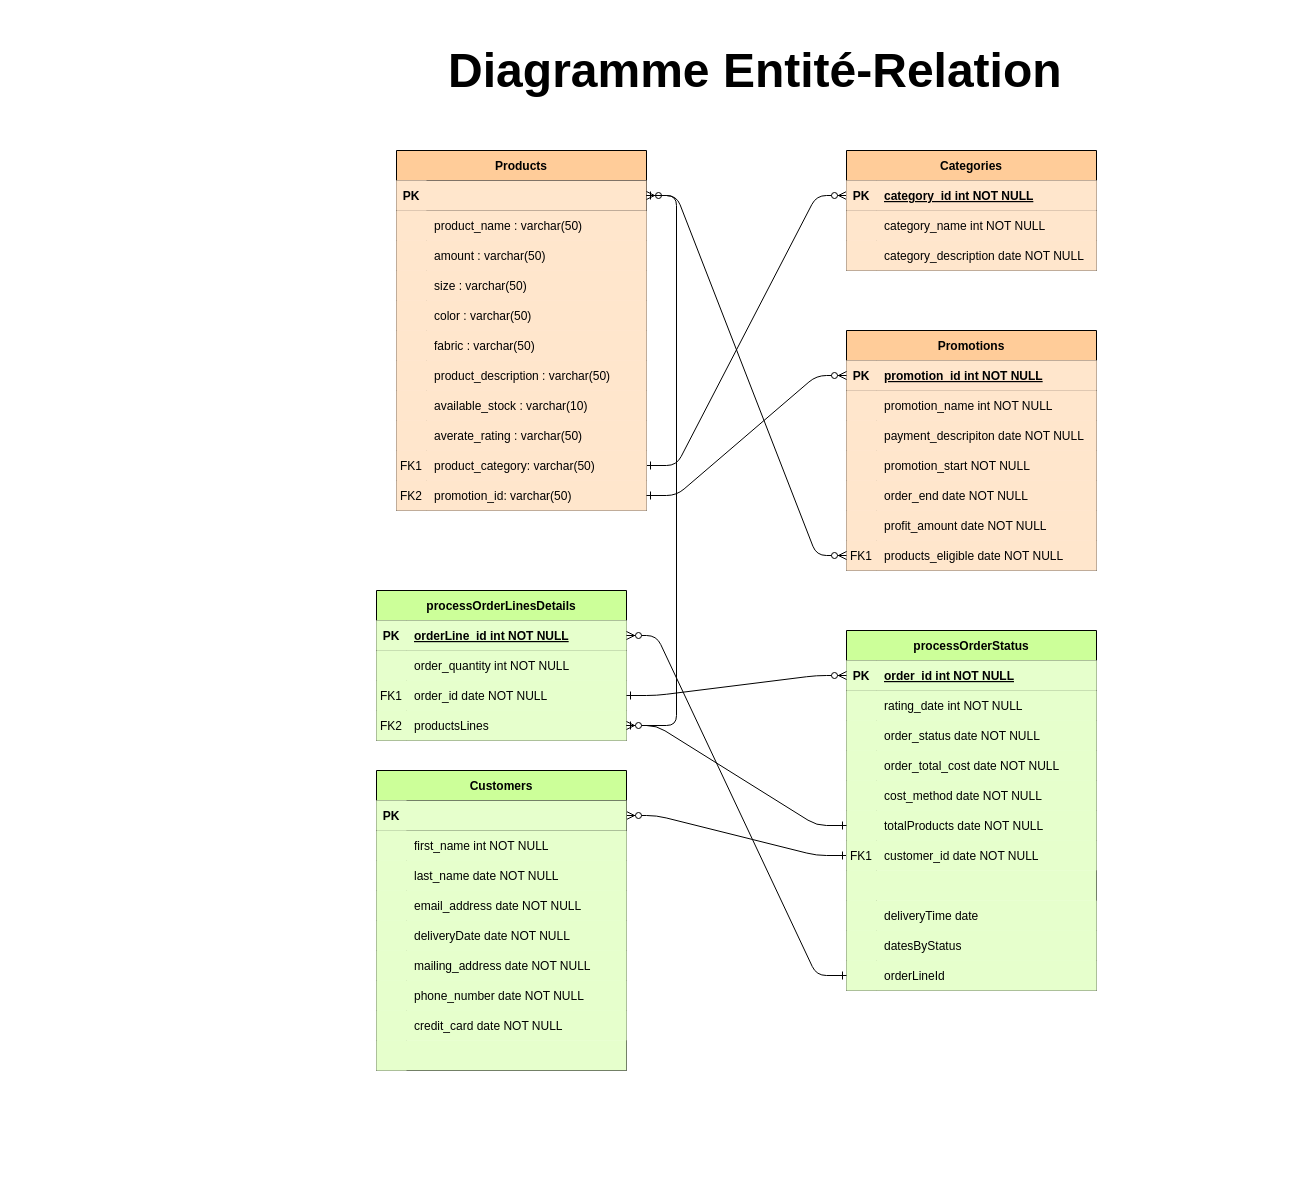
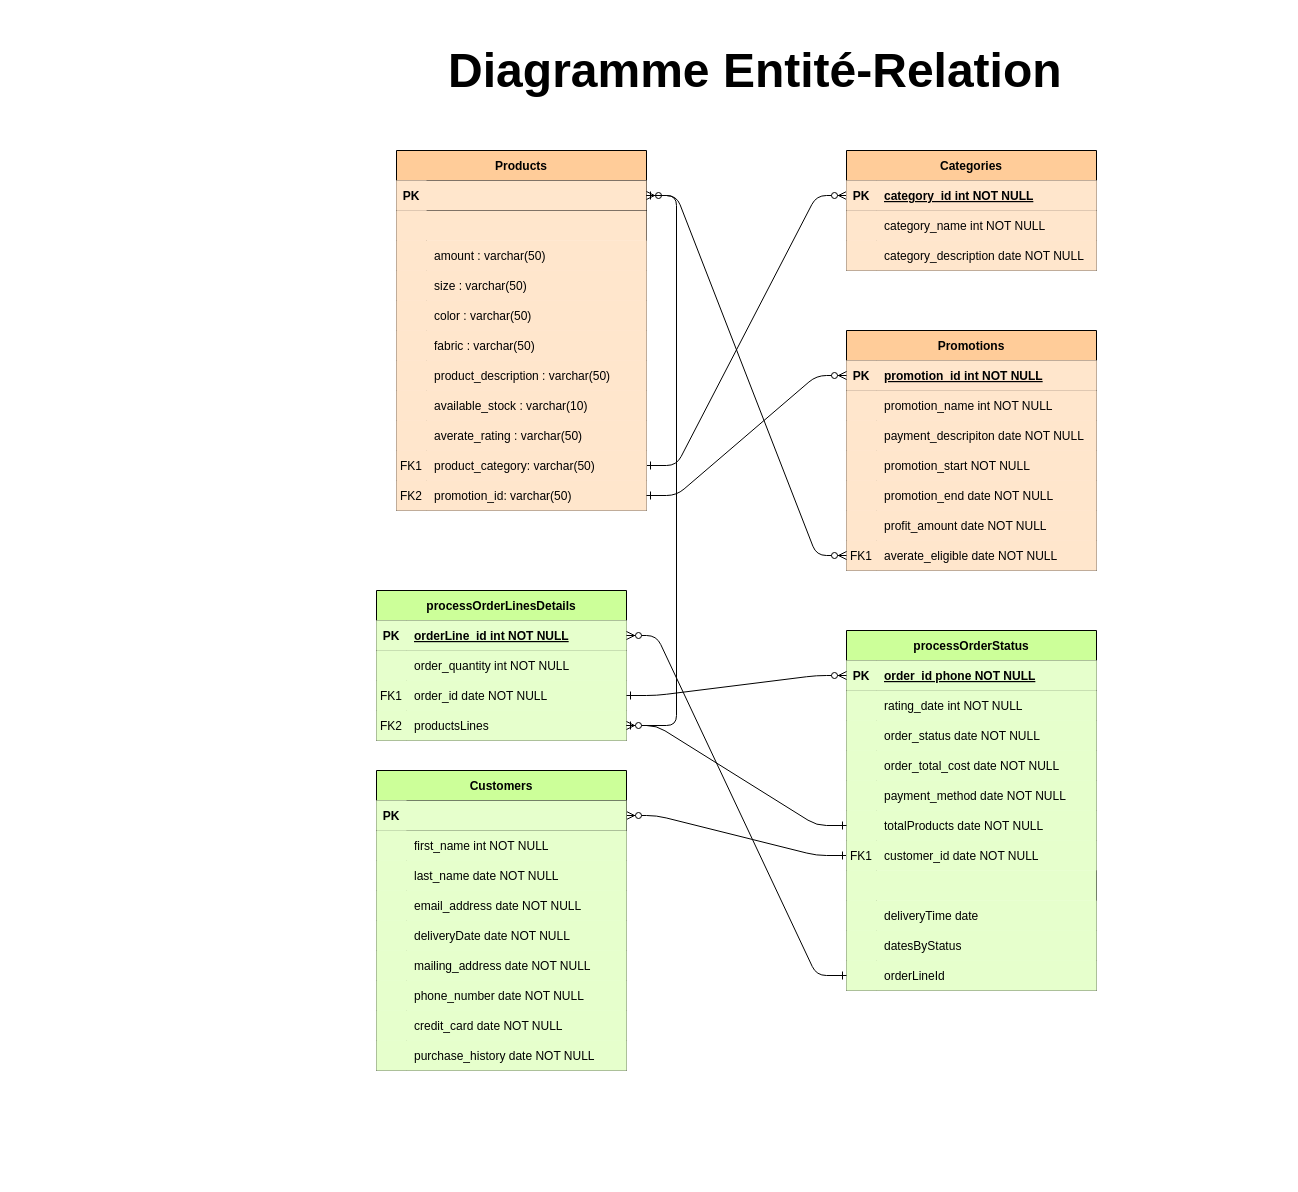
node "product_name : varchar(50)": removed
node "order_end date NOT NULL": label "order_end date NOT NULL" -> "promotion_end date NOT NULL"
node "products_eligible date NOT NULL": label "products_eligible date NOT NULL" -> "averate_eligible date NOT NULL"
node "order_id int NOT NULL": label "order_id int NOT NULL" -> "order_id phone NOT NULL"
node "cost_method date NOT NULL": label "cost_method date NOT NULL" -> "payment_method date NOT NULL"
node "purchase_history date NOT NULL": added
